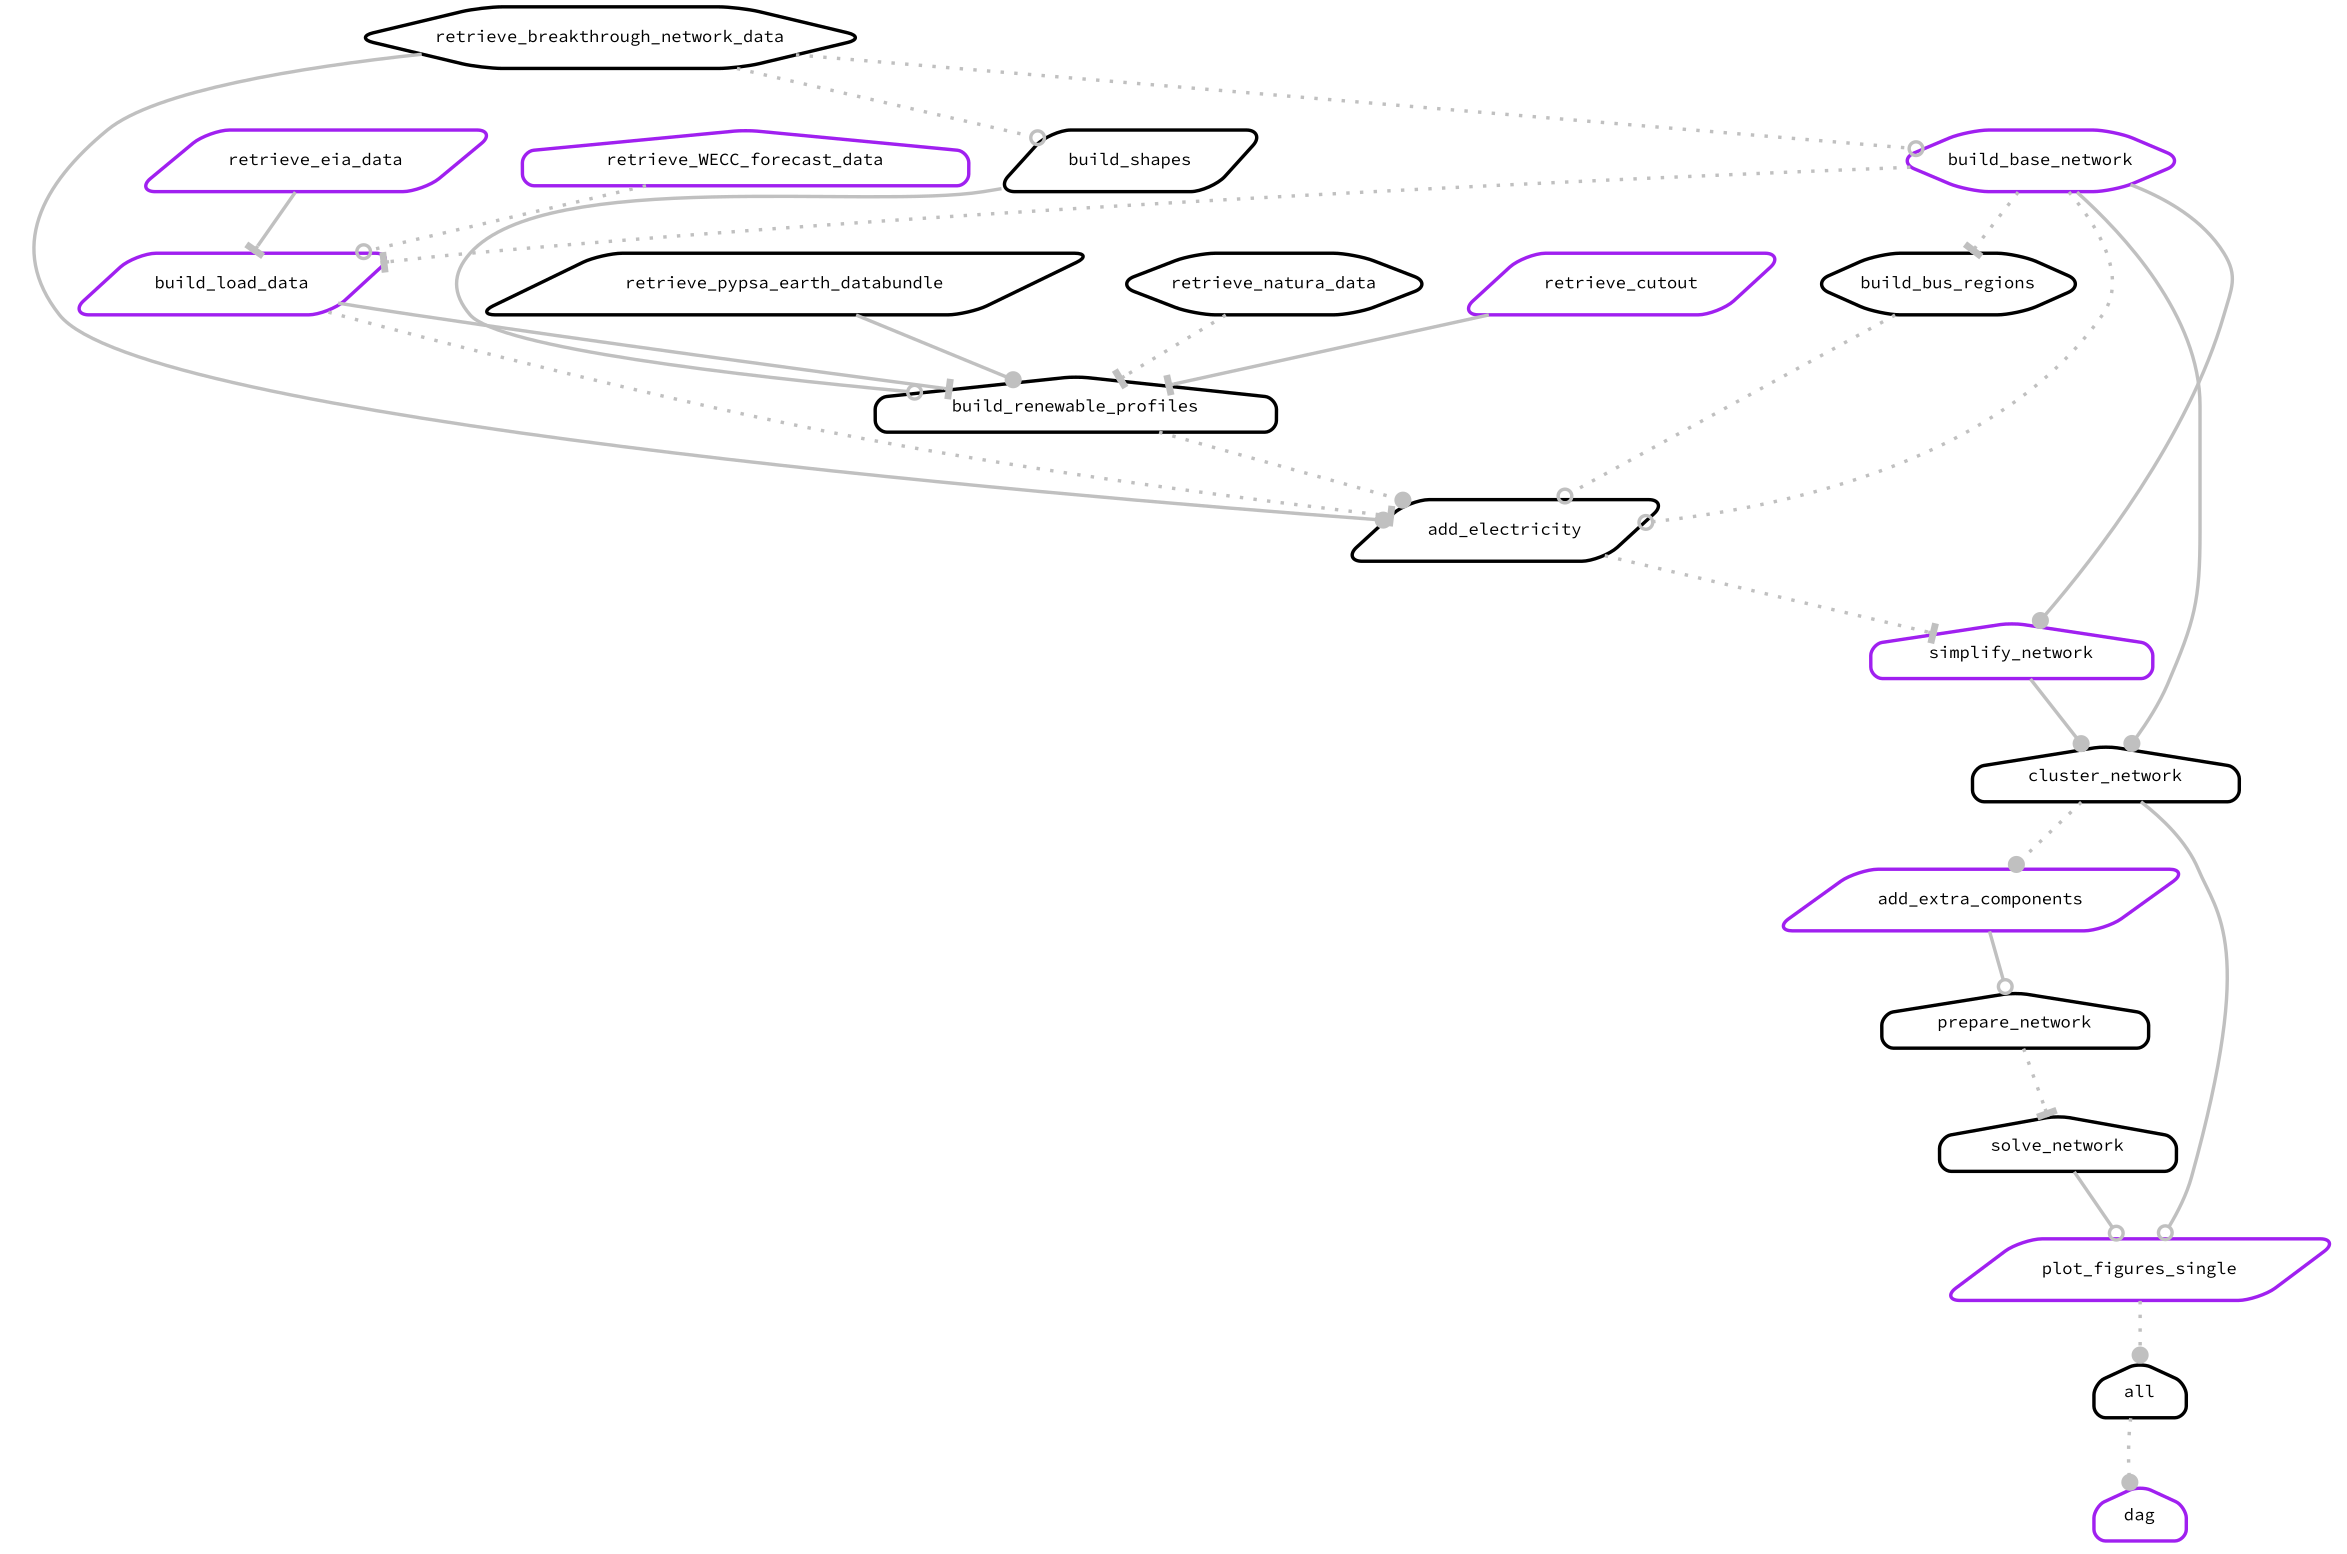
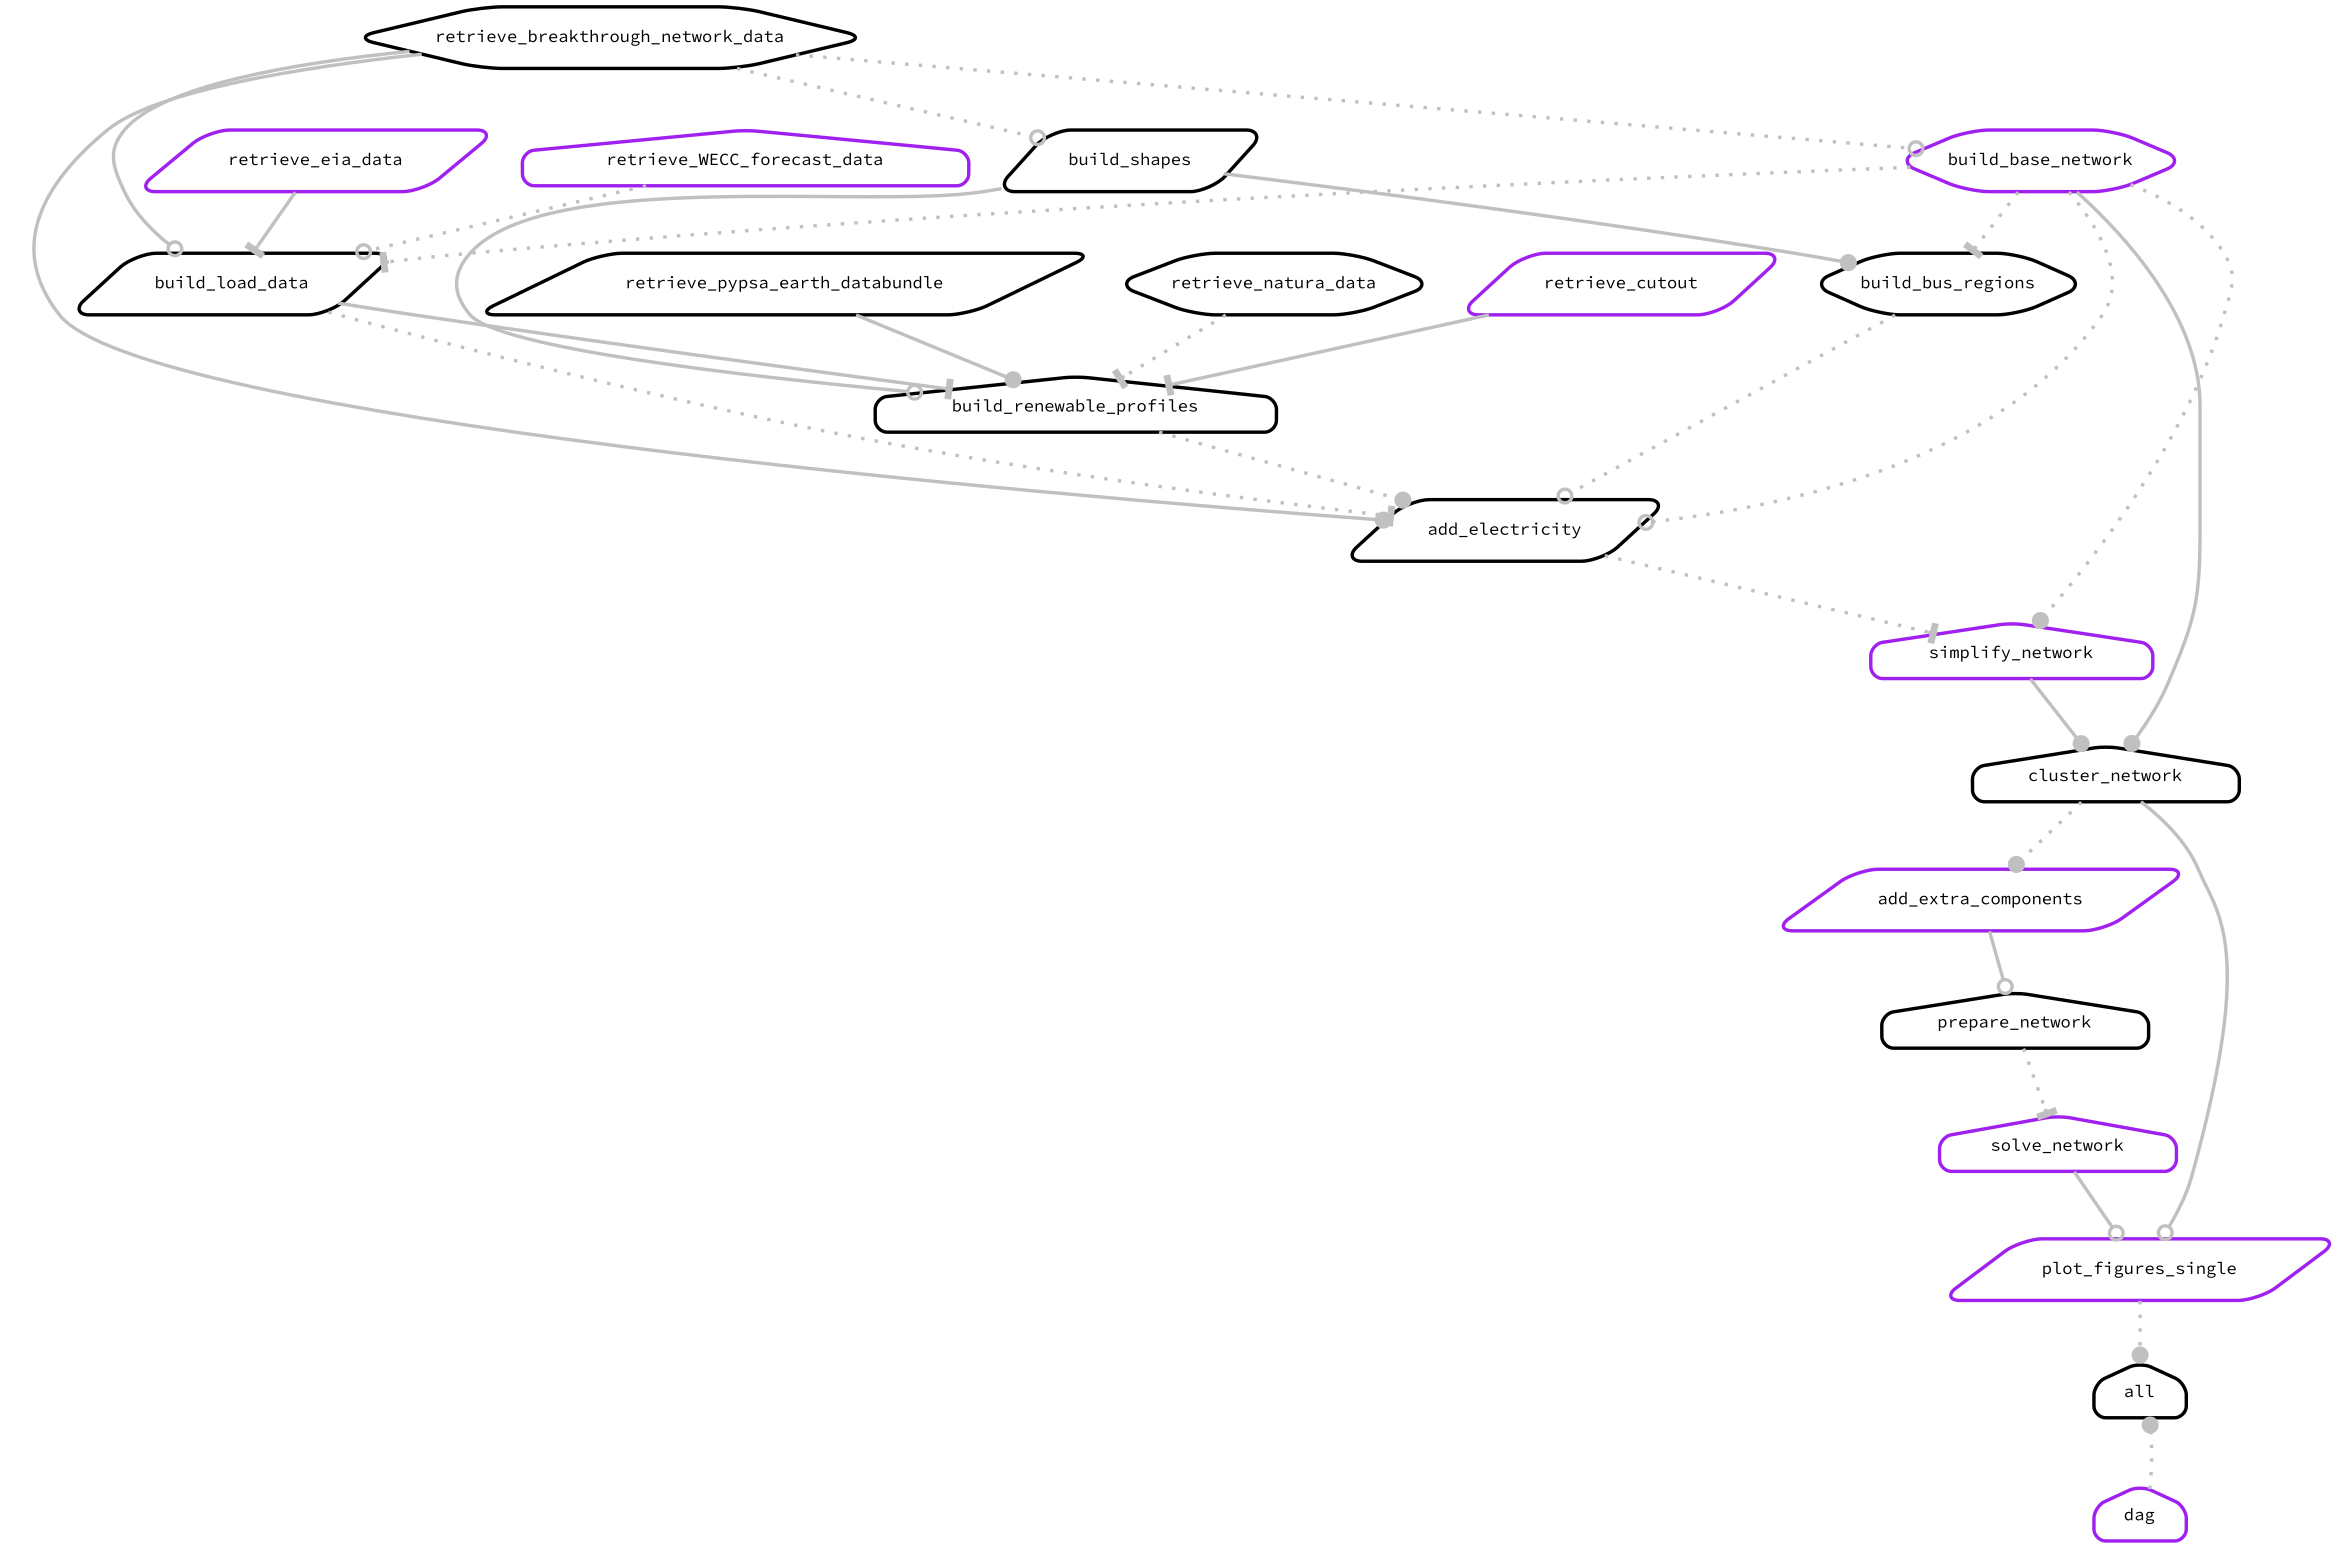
edge "retrieve_breakthrough_network_data" -> "build_load_data": added
edge "build_shapes" -> "build_bus_regions": added
node "build_load_data": color purple -> black
edge "build_base_network" -> "simplify_network": style solid -> dotted
node "solve_network": color black -> purple
edge "all" -> "dag": reversed
